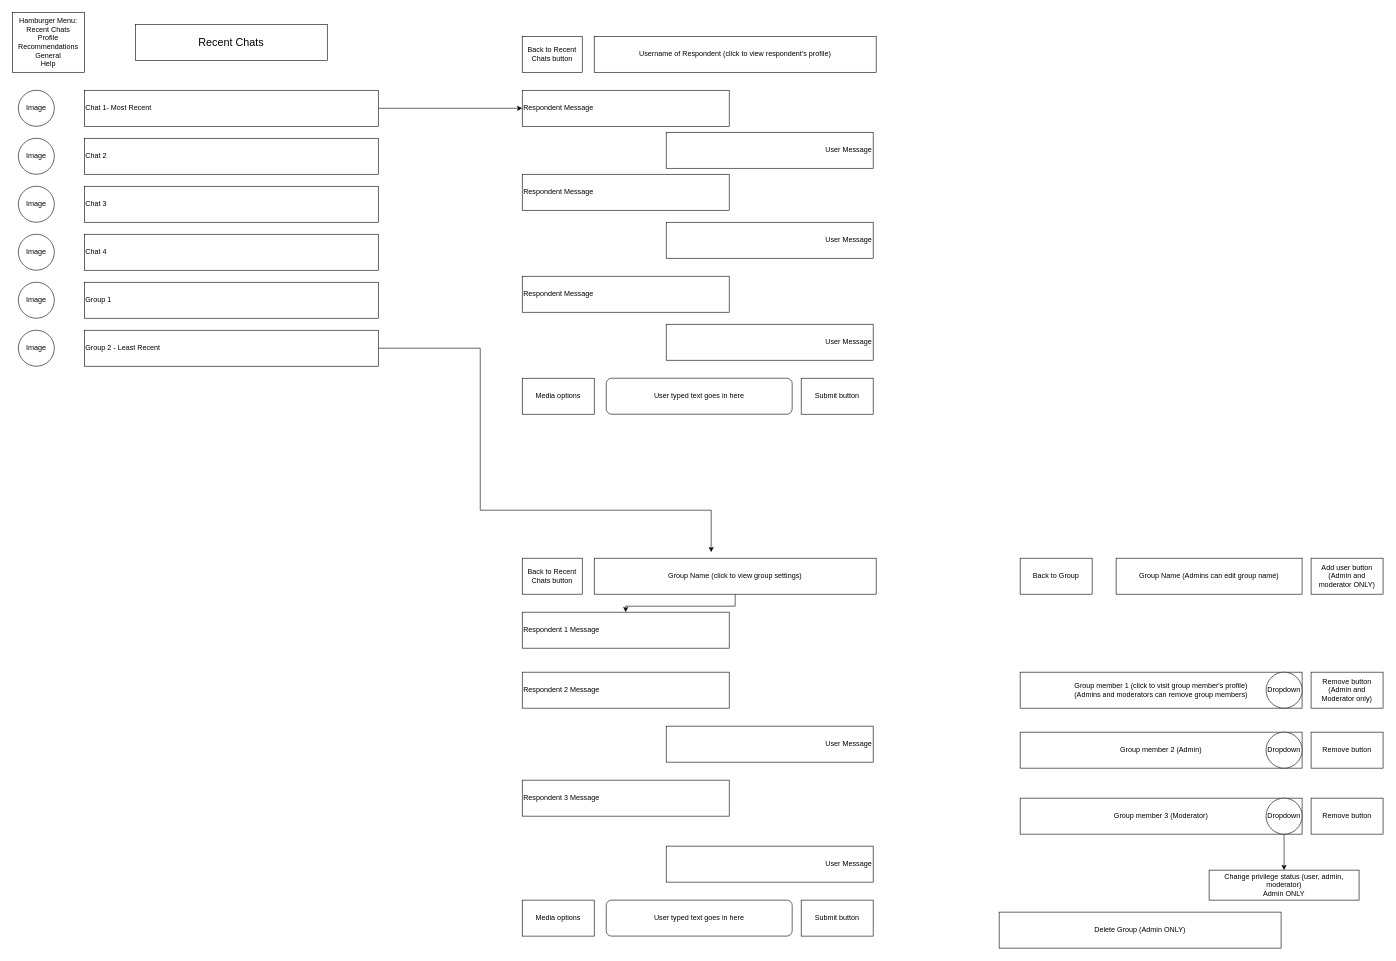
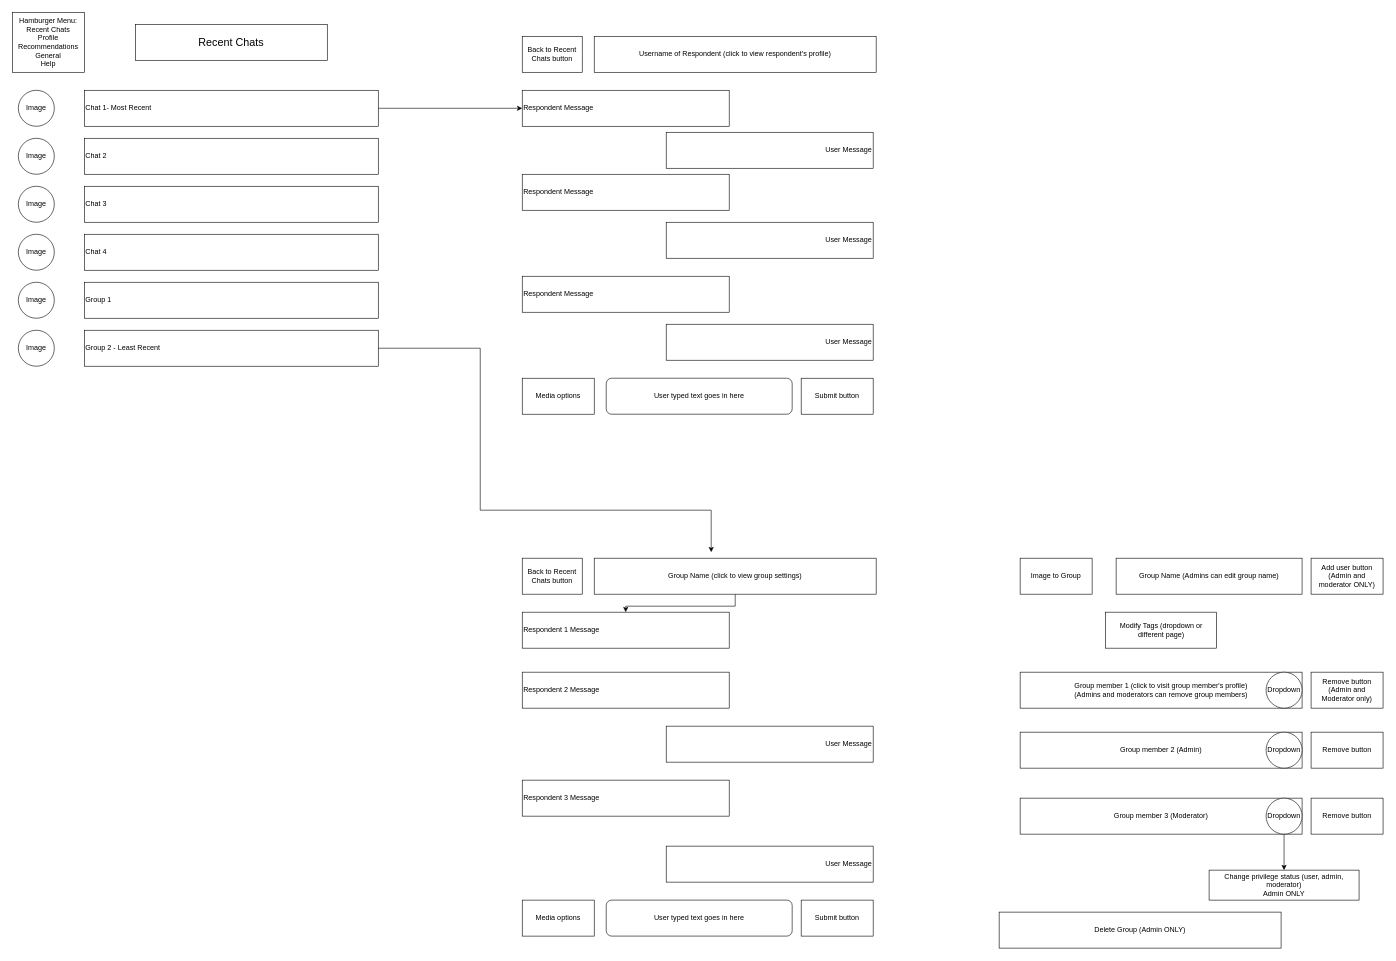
node "Back to Group": label "Back to Group" -> "Image to Group"
node "Modify Tags (dropdown or different page)": added
